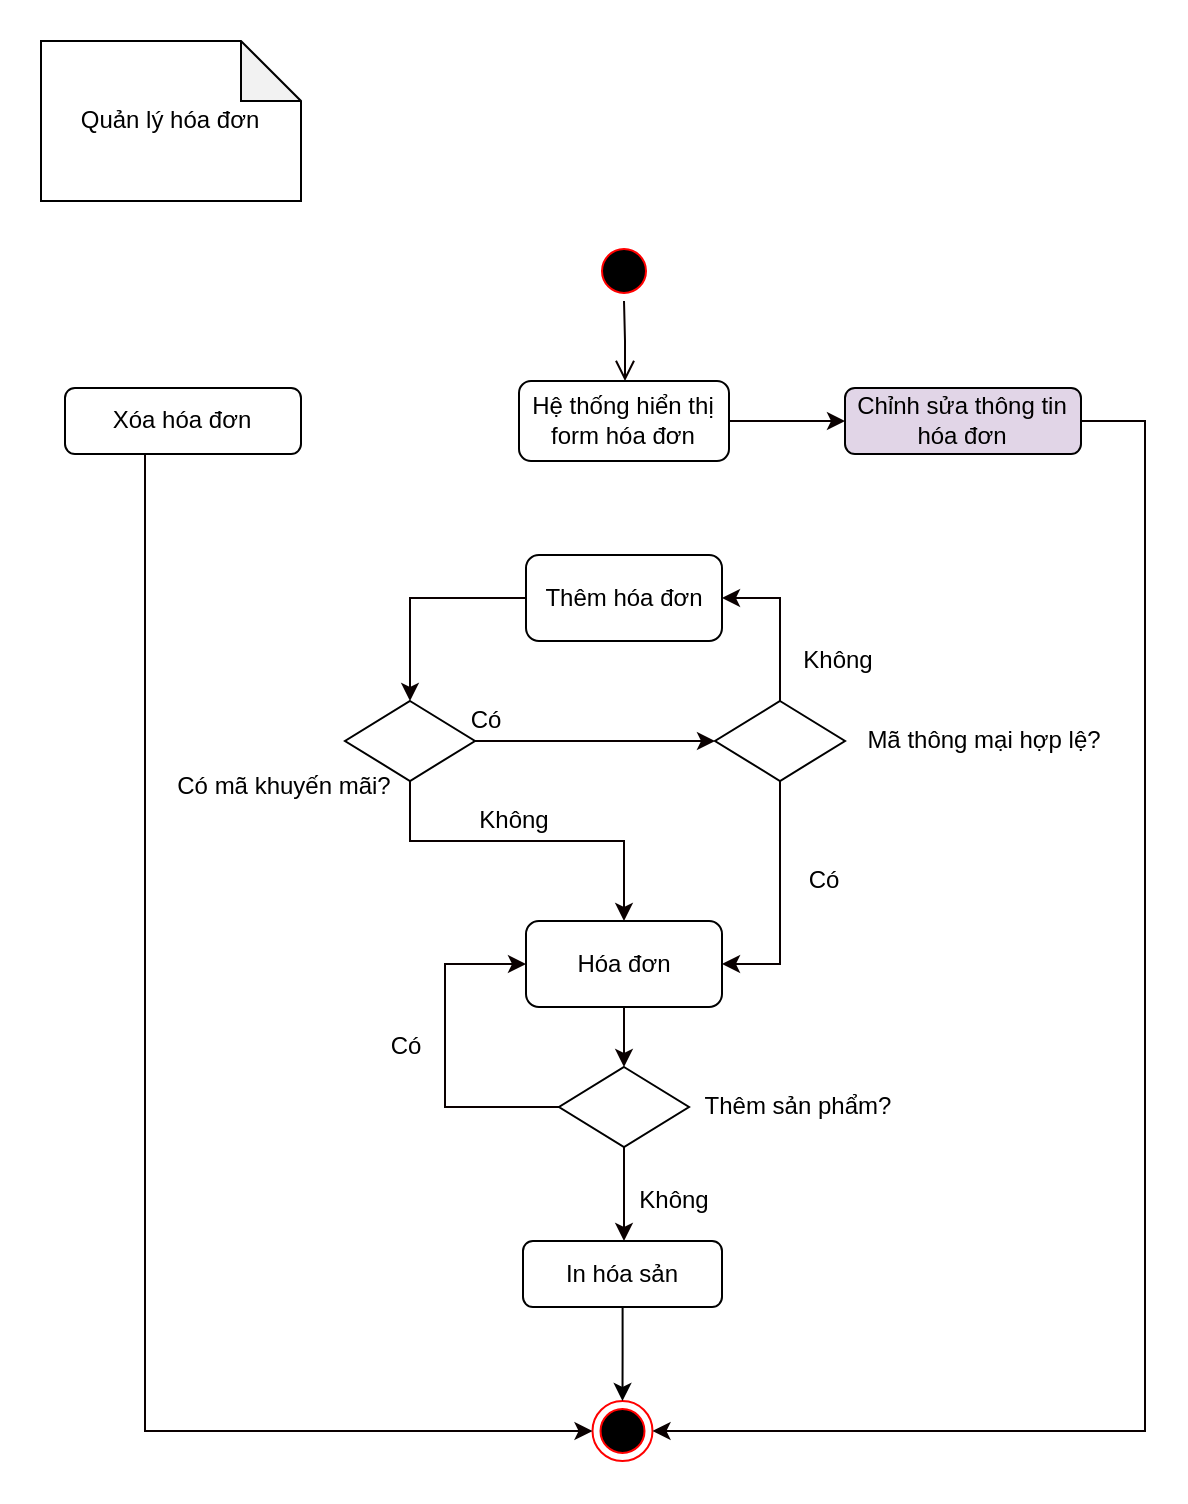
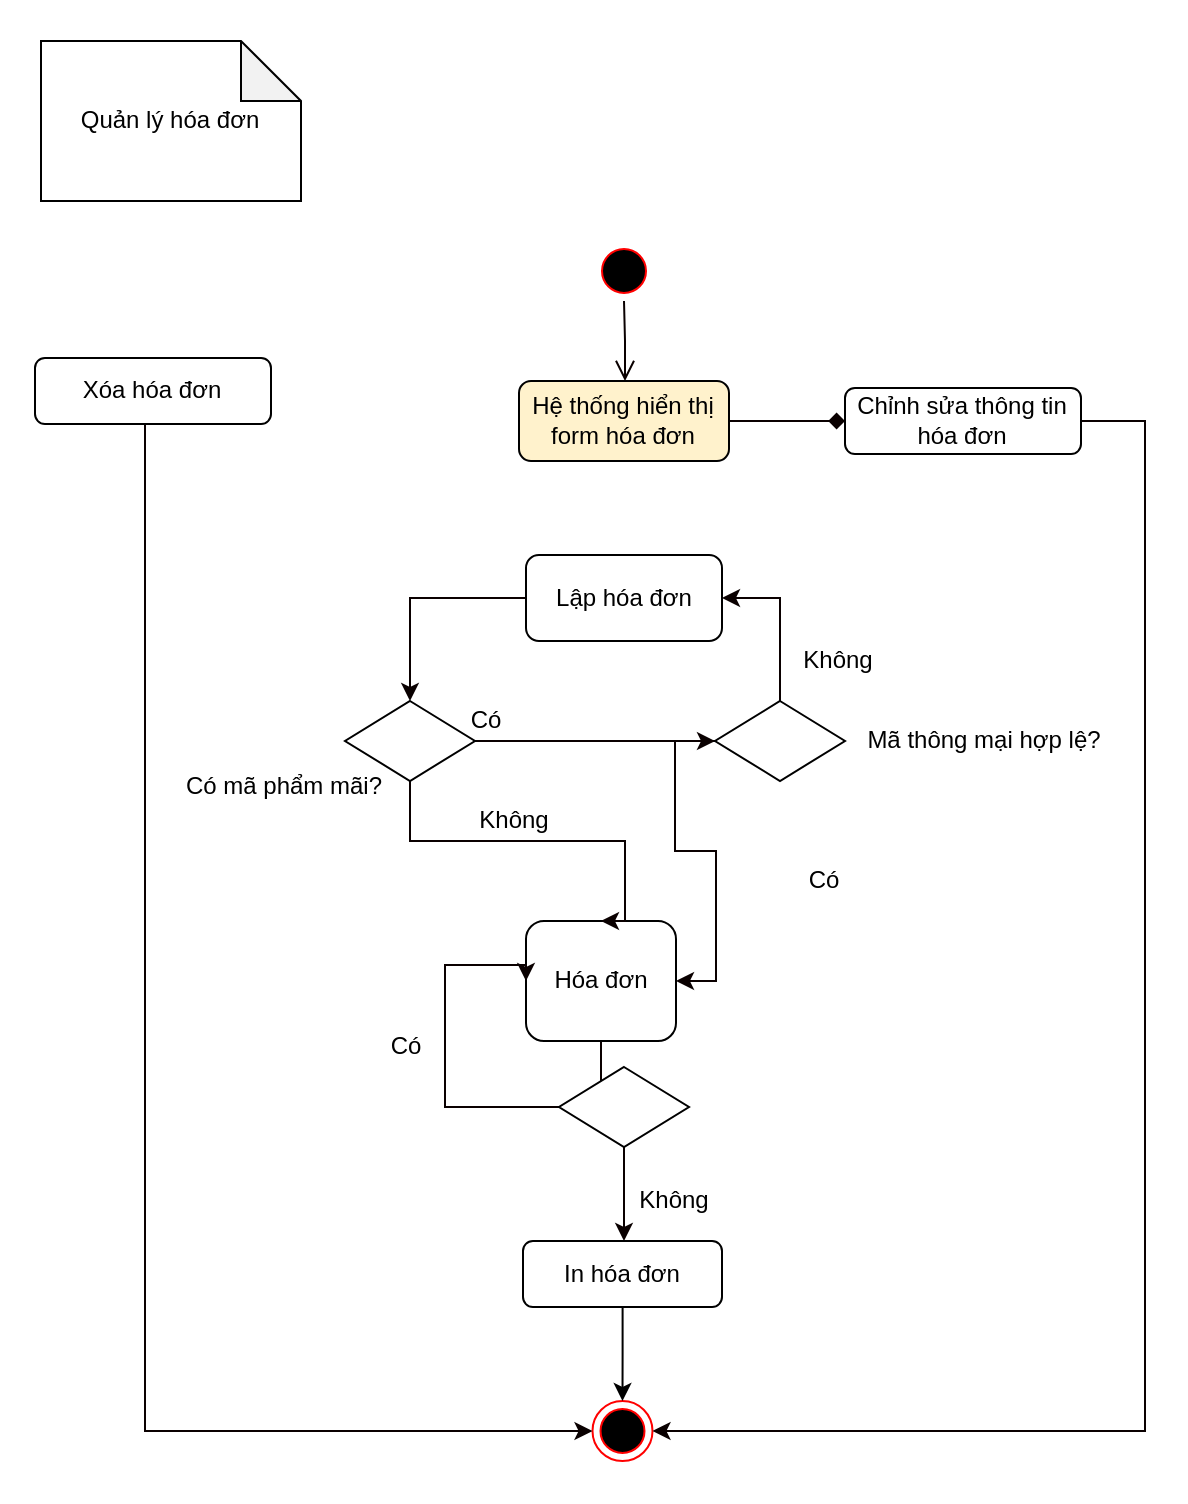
node "Xóa hóa đơn": moved (183, 421) -> (153, 391)
node "Hệ thống hiển thị form hóa đơn": fillcolor #ffffff -> #fff2cc
edge "Hệ thống hiển thị form hóa đơn" -> "Chỉnh sửa thông tin hóa đơn": arrowhead classic -> diamond
node "Chỉnh sửa thông tin hóa đơn": fillcolor #e1d5e7 -> #ffffff
node "Thêm hóa đơn": label "Thêm hóa đơn" -> "Lập hóa đơn"
node "Có mã khuyến mãi?": label "Có mã khuyến mãi?" -> "Có mã phẩm mãi?"
node "Hóa đơn": size 196x86 -> 150x120
node "Thêm sản phẩm?": removed
node "In hóa sản": label "In hóa sản" -> "In hóa đơn"
